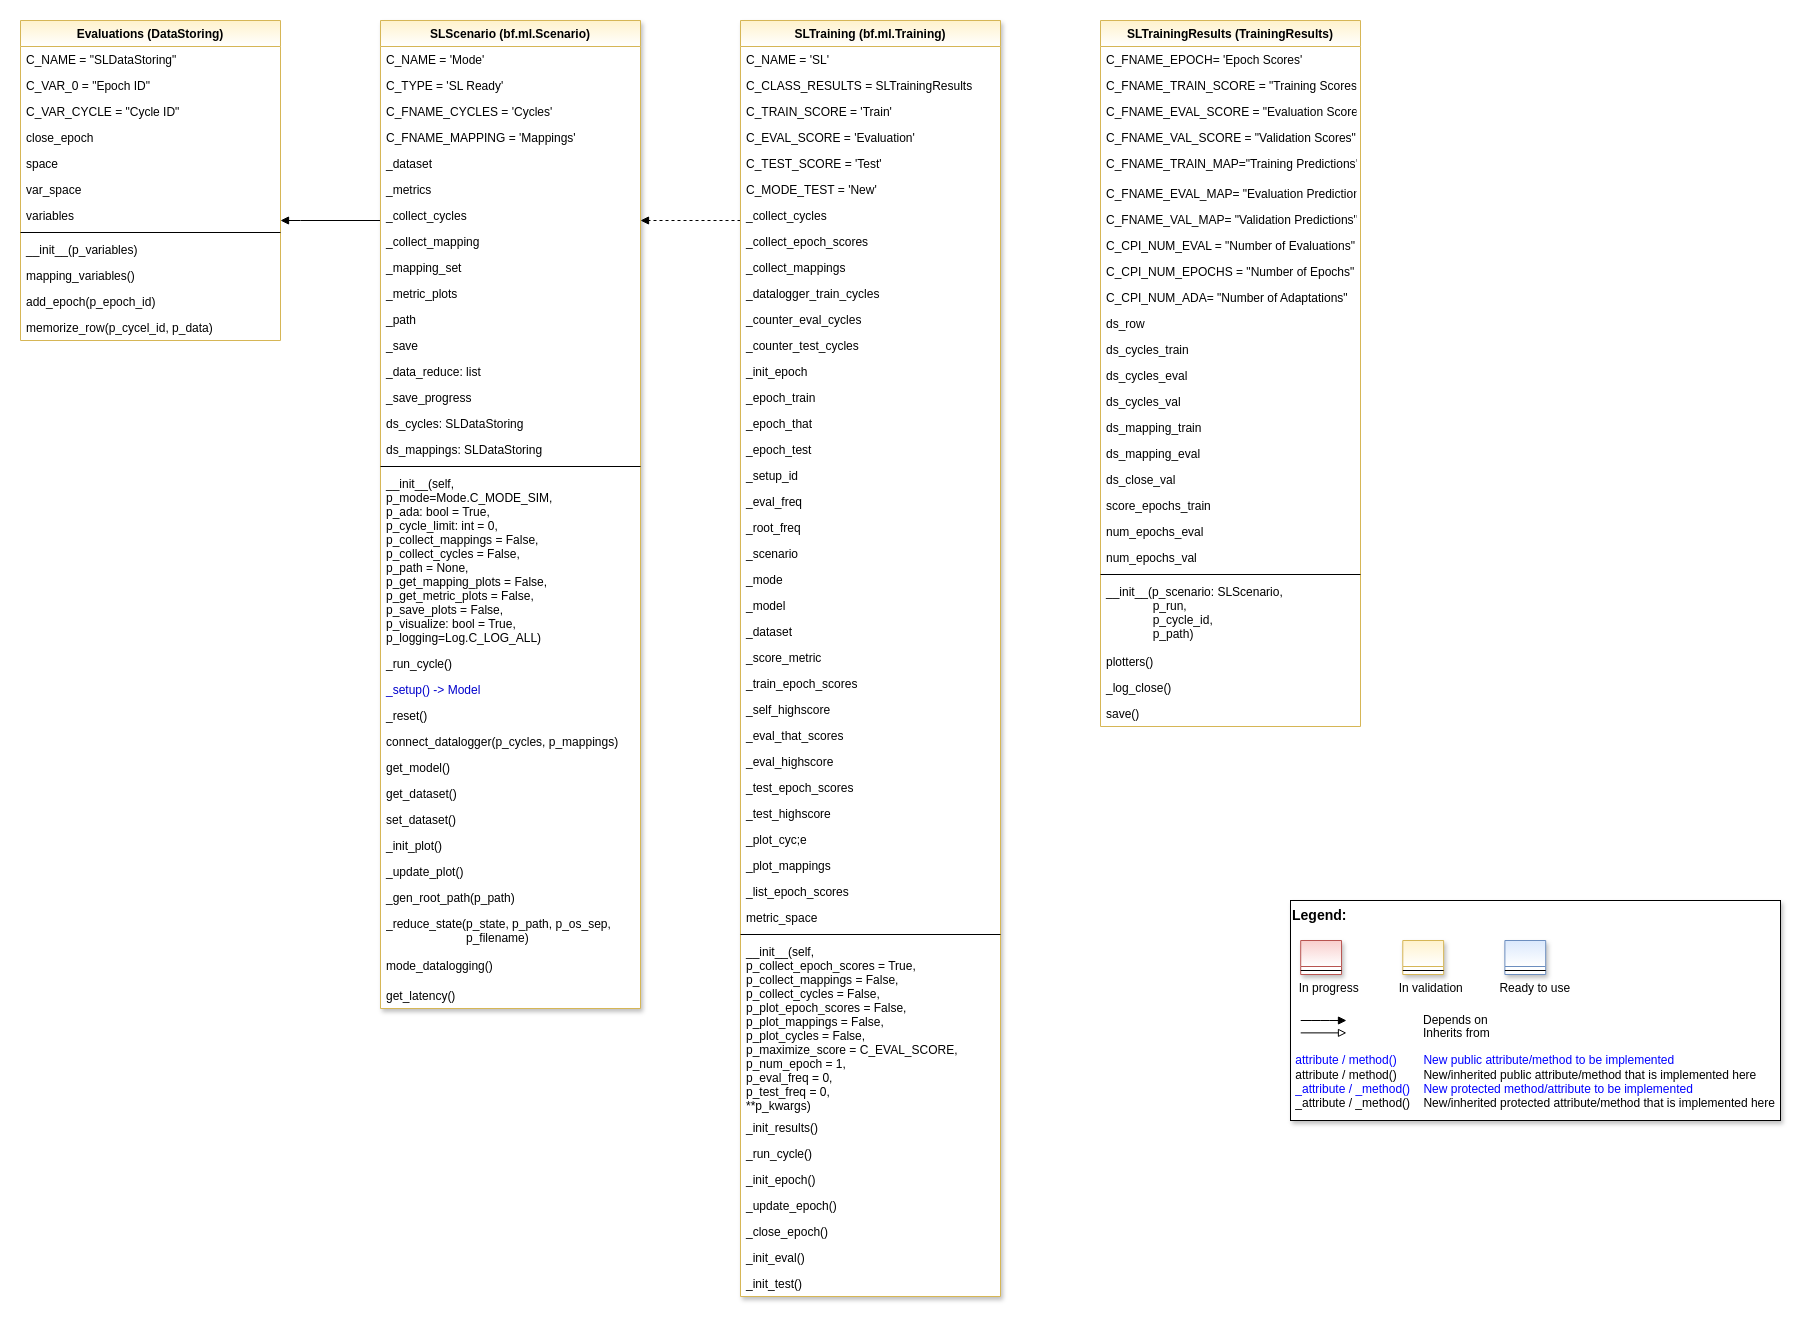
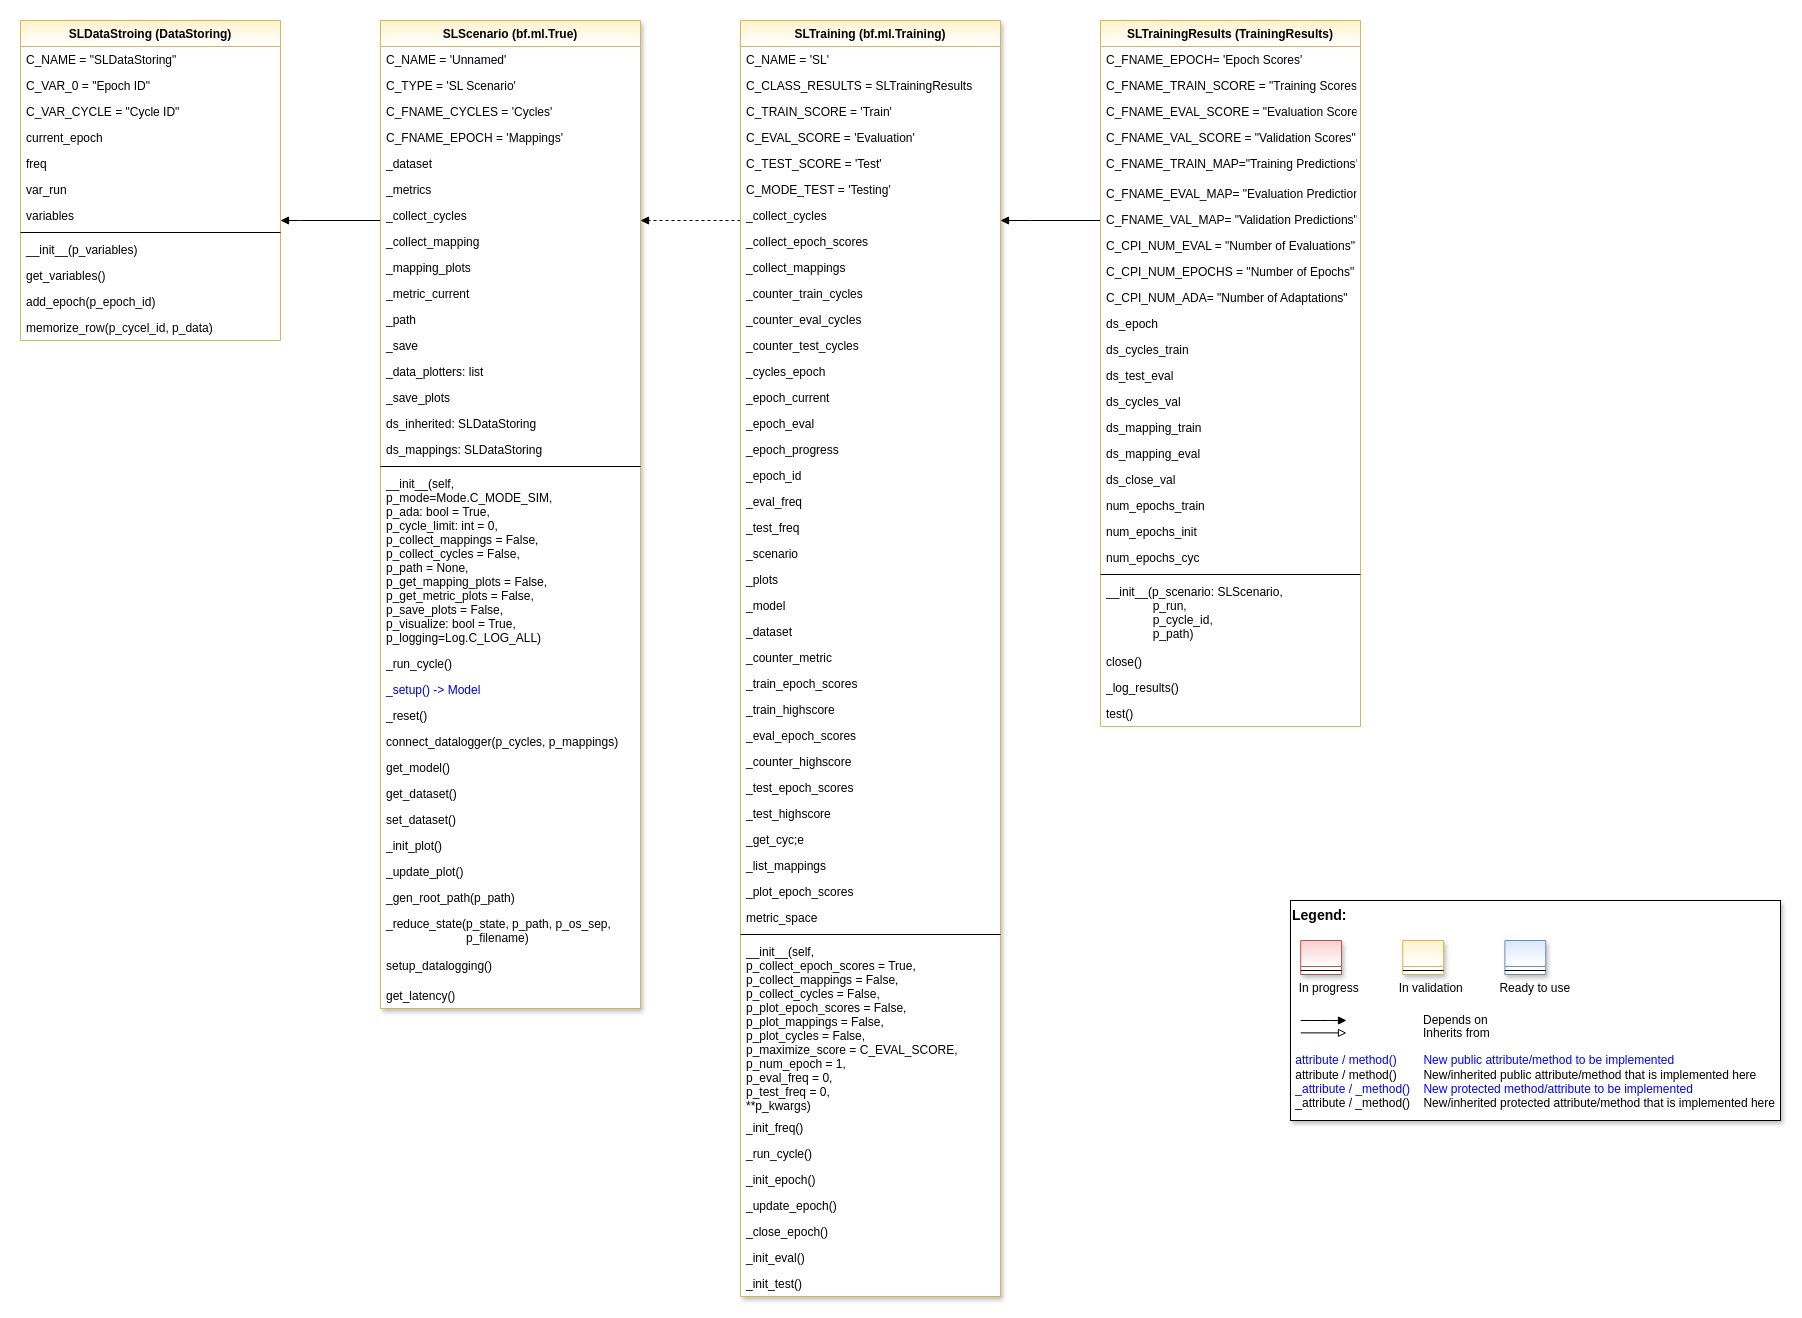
node "Evaluations (DataStoring)": label "Evaluations (DataStoring)" -> "SLDataStroing (DataStoring)"
node "SLScenario (bf.ml.Scenario)": label "SLScenario (bf.ml.Scenario)" -> "SLScenario (bf.ml.True)"
node "C_NAME = 'Mode'": label "C_NAME = 'Mode'" -> "C_NAME = 'Unnamed'"
node "C_TYPE = 'SL Ready'": label "C_TYPE = 'SL Ready'" -> "C_TYPE = 'SL Scenario'"
node "close_epoch": label "close_epoch" -> "current_epoch"
node "C_FNAME_MAPPING = 'Mappings'": label "C_FNAME_MAPPING = 'Mappings'" -> "C_FNAME_EPOCH = 'Mappings'"
node "space": label "space" -> "freq"
node "var_space": label "var_space" -> "var_run"
node "C_MODE_TEST = 'New'": label "C_MODE_TEST = 'New'" -> "C_MODE_TEST = 'Testing'"
edge "SLTrainingResults (TrainingResults)" -> "SLTraining (bf.ml.Training)": added
node "_mapping_set": label "_mapping_set" -> "_mapping_plots"
node "mapping_variables()": label "mapping_variables()" -> "get_variables()"
node "_metric_plots": label "_metric_plots" -> "_metric_current"
node "_datalogger_train_cycles": label "_datalogger_train_cycles" -> "_counter_train_cycles"
node "ds_row": label "ds_row" -> "ds_epoch"
node "_data_reduce: list": label "_data_reduce: list" -> "_data_plotters: list"
node "_init_epoch": label "_init_epoch" -> "_cycles_epoch"
node "ds_cycles_eval": label "ds_cycles_eval" -> "ds_test_eval"
node "_save_progress": label "_save_progress" -> "_save_plots"
node "_epoch_train": label "_epoch_train" -> "_epoch_current"
node "ds_cycles: SLDataStoring": label "ds_cycles: SLDataStoring" -> "ds_inherited: SLDataStoring"
node "_epoch_that": label "_epoch_that" -> "_epoch_eval"
node "_epoch_test": label "_epoch_test" -> "_epoch_progress"
node "_setup_id": label "_setup_id" -> "_epoch_id"
node "score_epochs_train": label "score_epochs_train" -> "num_epochs_train"
node "_root_freq": label "_root_freq" -> "_test_freq"
node "num_epochs_eval": label "num_epochs_eval" -> "num_epochs_init"
node "num_epochs_val": label "num_epochs_val" -> "num_epochs_cyc"
node "_mode": label "_mode" -> "_plots"
node "_score_metric": label "_score_metric" -> "_counter_metric"
node "plotters()": label "plotters()" -> "close()"
node "_log_close()": label "_log_close()" -> "_log_results()"
node "_self_highscore": label "_self_highscore" -> "_train_highscore"
node "save()": label "save()" -> "test()"
node "_eval_that_scores": label "_eval_that_scores" -> "_eval_epoch_scores"
node "_eval_highscore": label "_eval_highscore" -> "_counter_highscore"
node "_plot_cyc;e": label "_plot_cyc;e" -> "_get_cyc;e"
node "_plot_mappings": label "_plot_mappings" -> "_list_mappings"
node "_list_epoch_scores": label "_list_epoch_scores" -> "_plot_epoch_scores"
node "mode_datalogging()": label "mode_datalogging()" -> "setup_datalogging()"
node "_init_results()": label "_init_results()" -> "_init_freq()"
